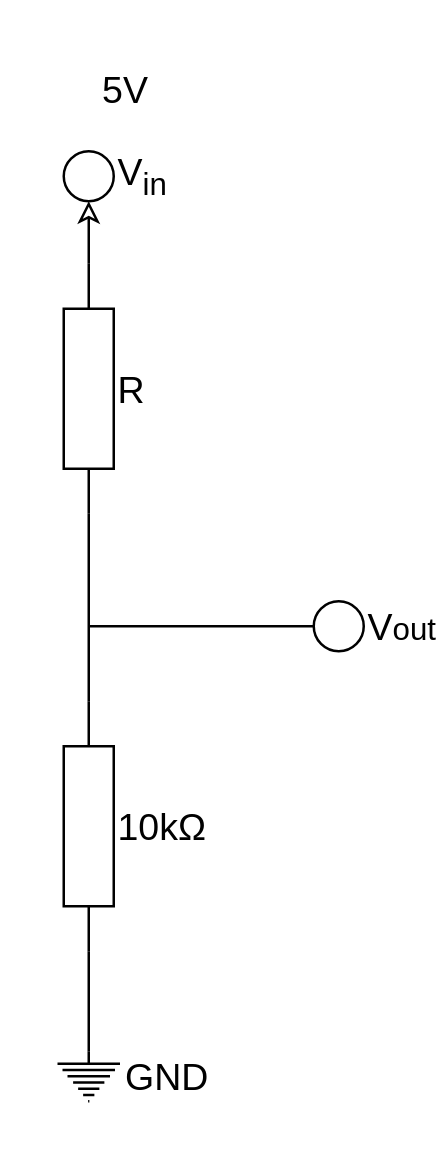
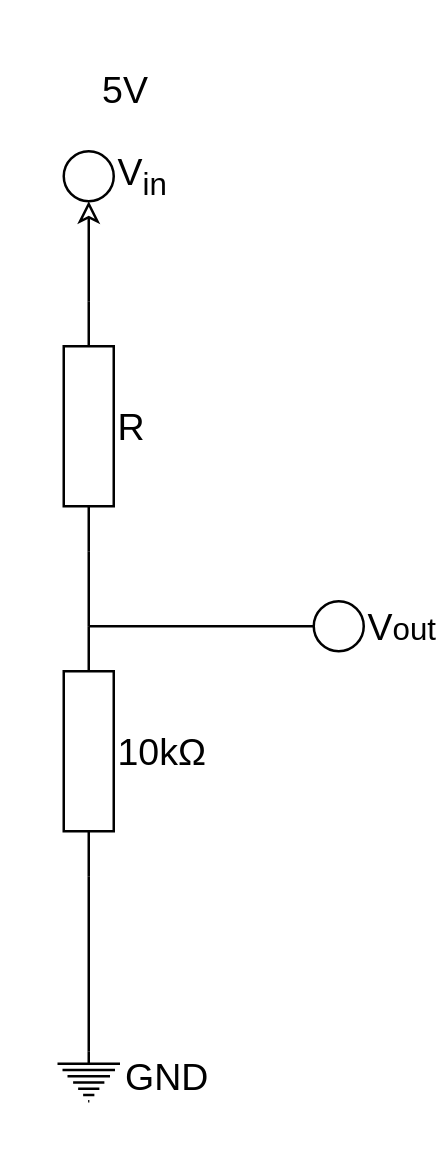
node "R": moved (89, 389) -> (89, 426)
node "10kΩ": moved (89, 826) -> (89, 751)
